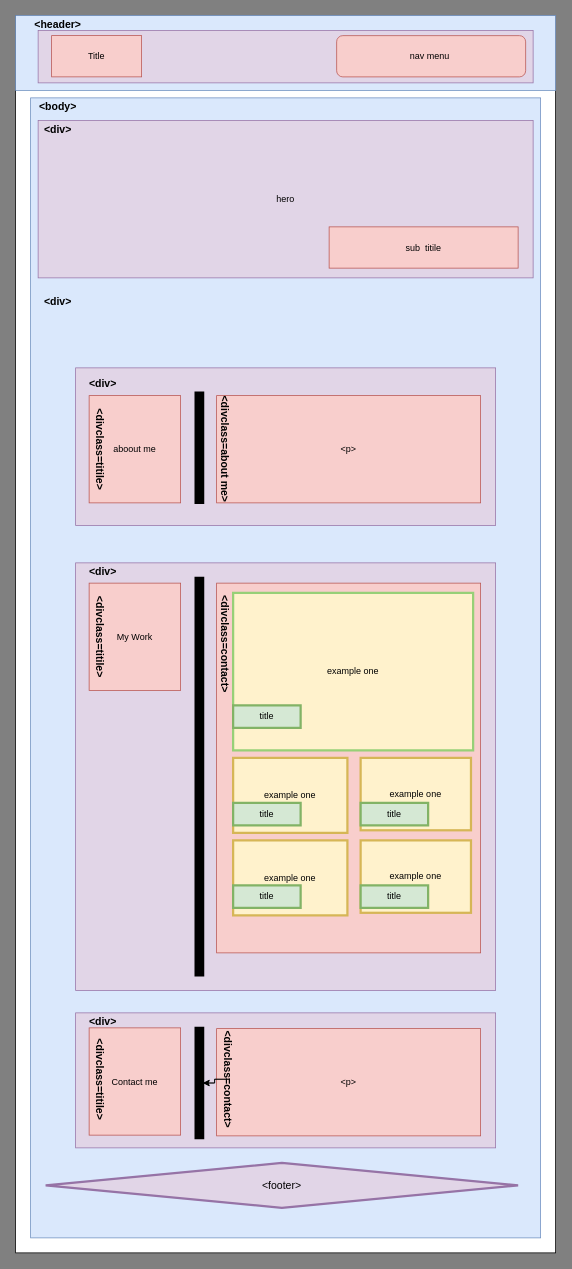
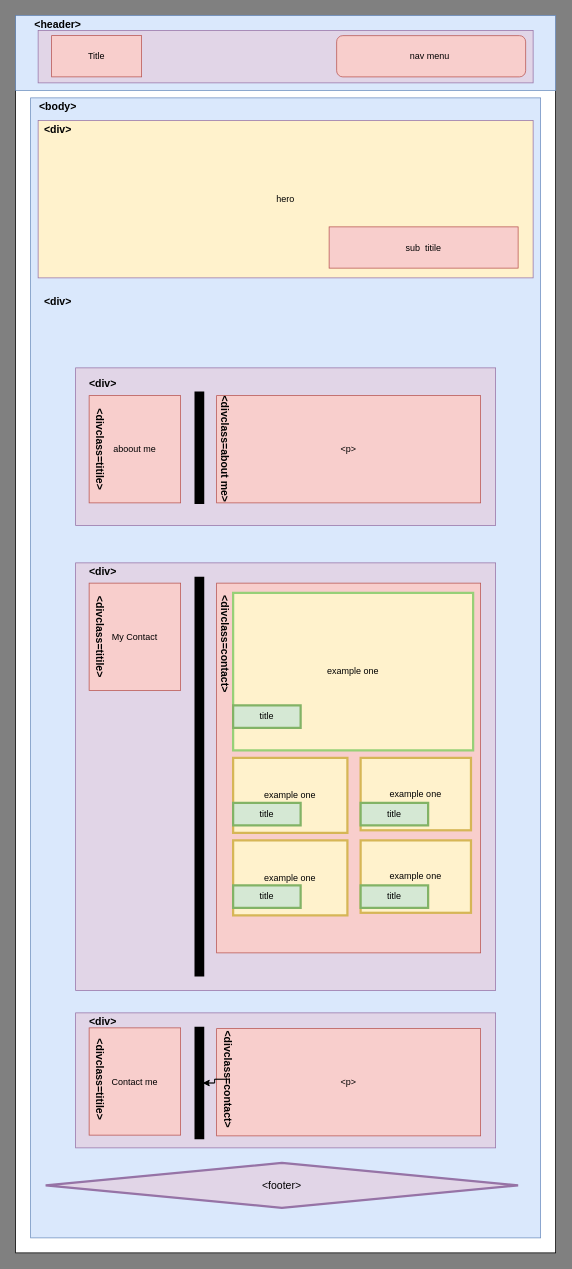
node "hero": fillcolor #e1d5e7 -> #fff2cc
node "My Work": label "My Work" -> "My Contact"
